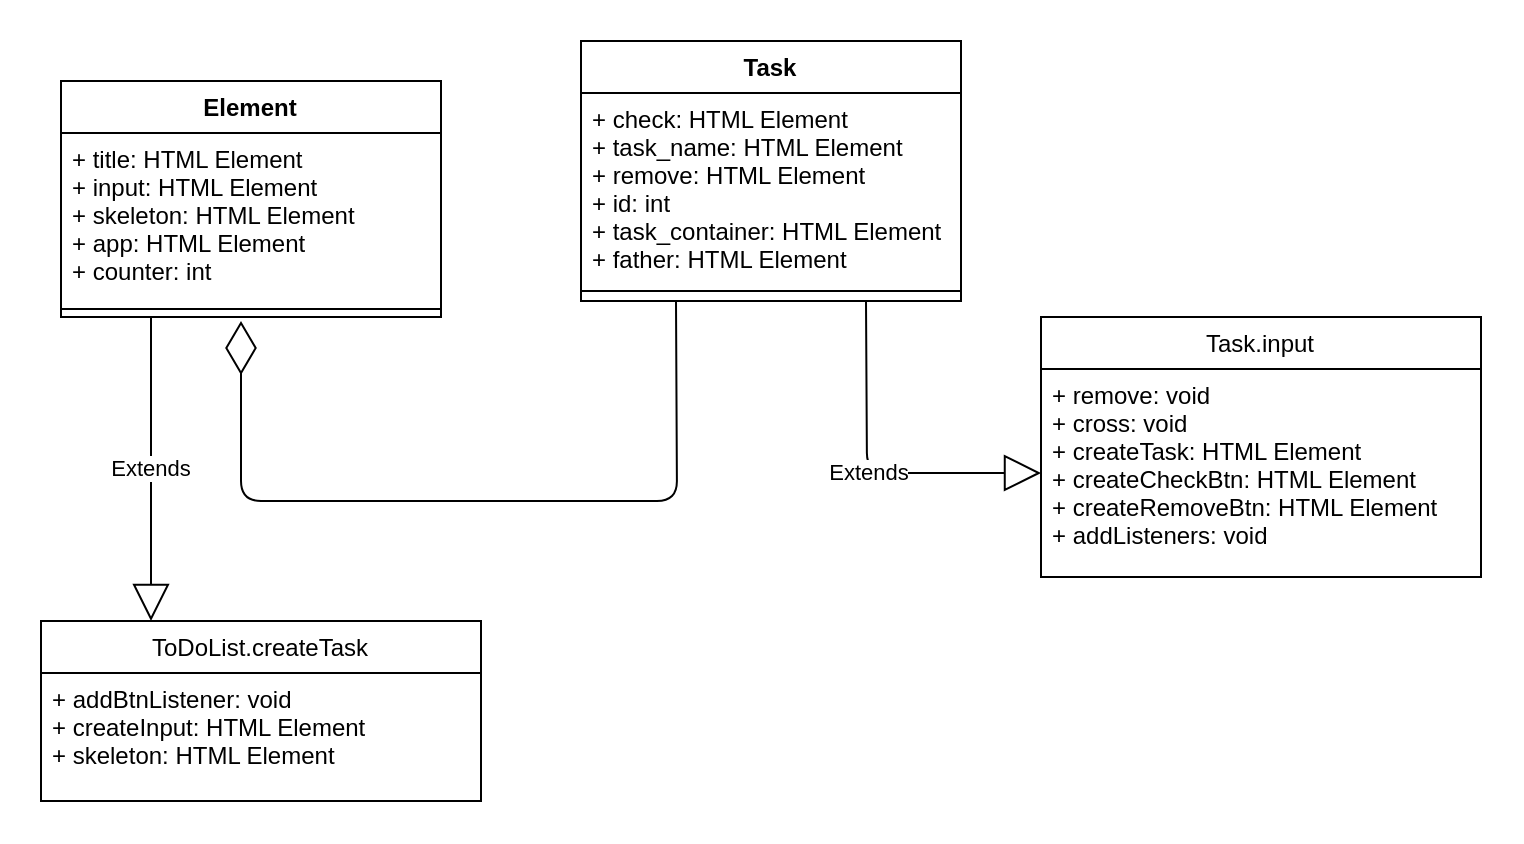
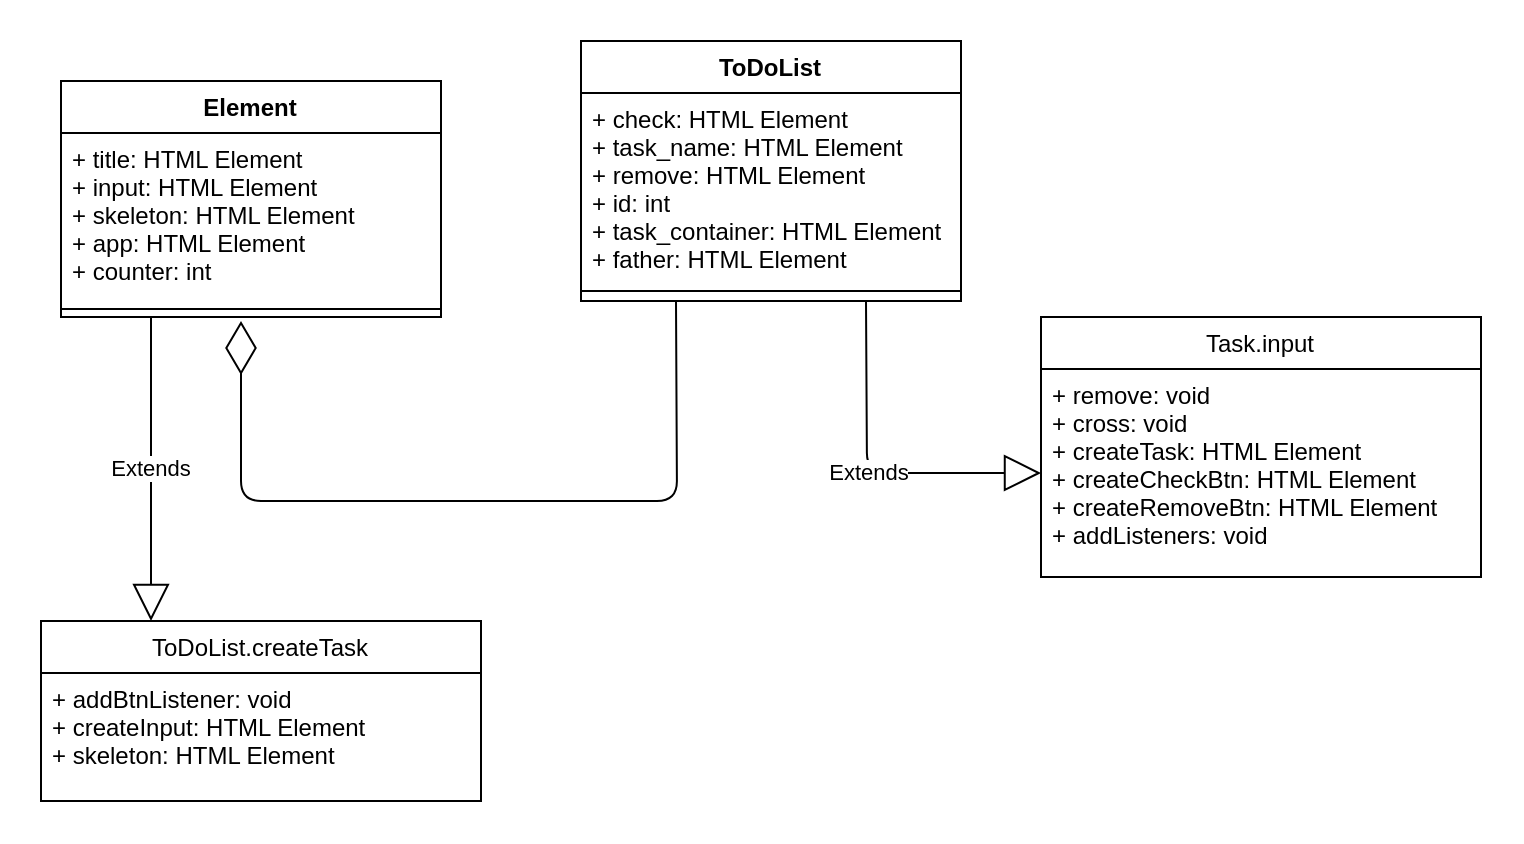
node "Task": label "Task" -> "ToDoList"
